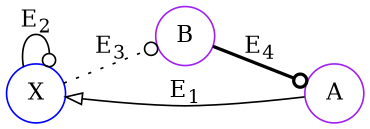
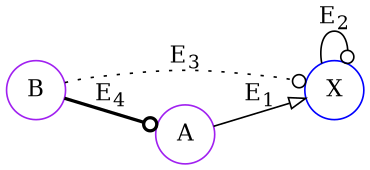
edge "X" -> "B": reversed
